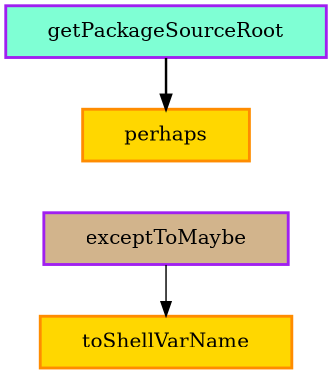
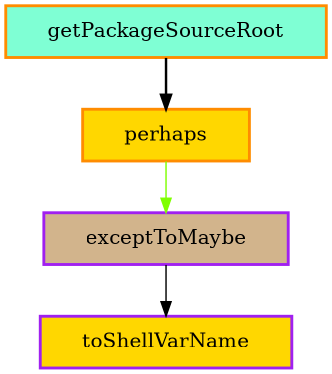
node "getPackageSourceRoot": color purple -> darkorange
edge "perhaps" -> "exceptToMaybe": added
node "toShellVarName": color darkorange -> purple
